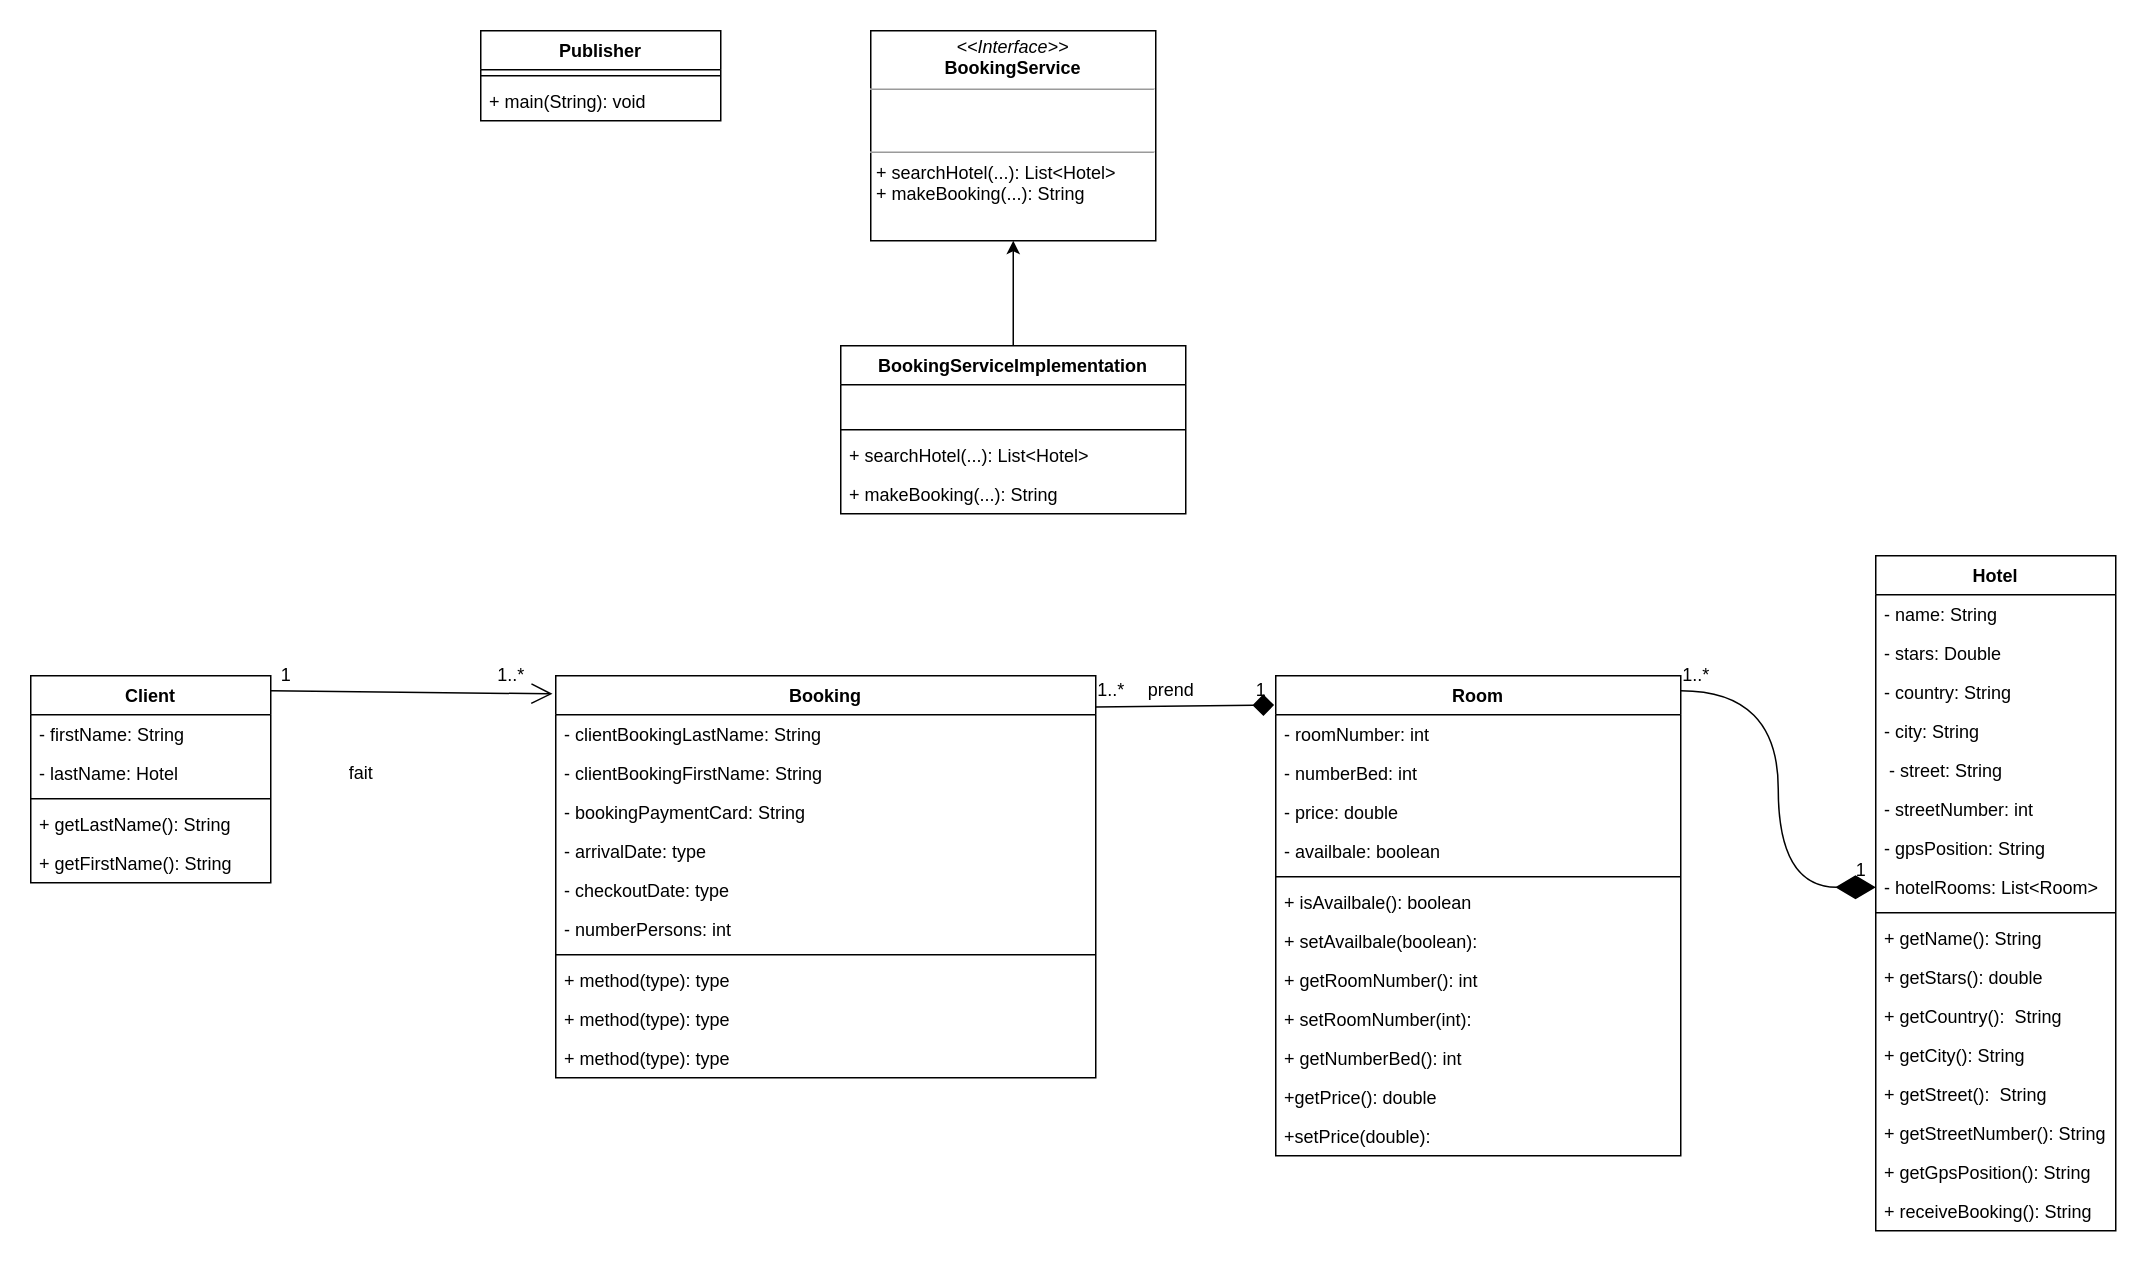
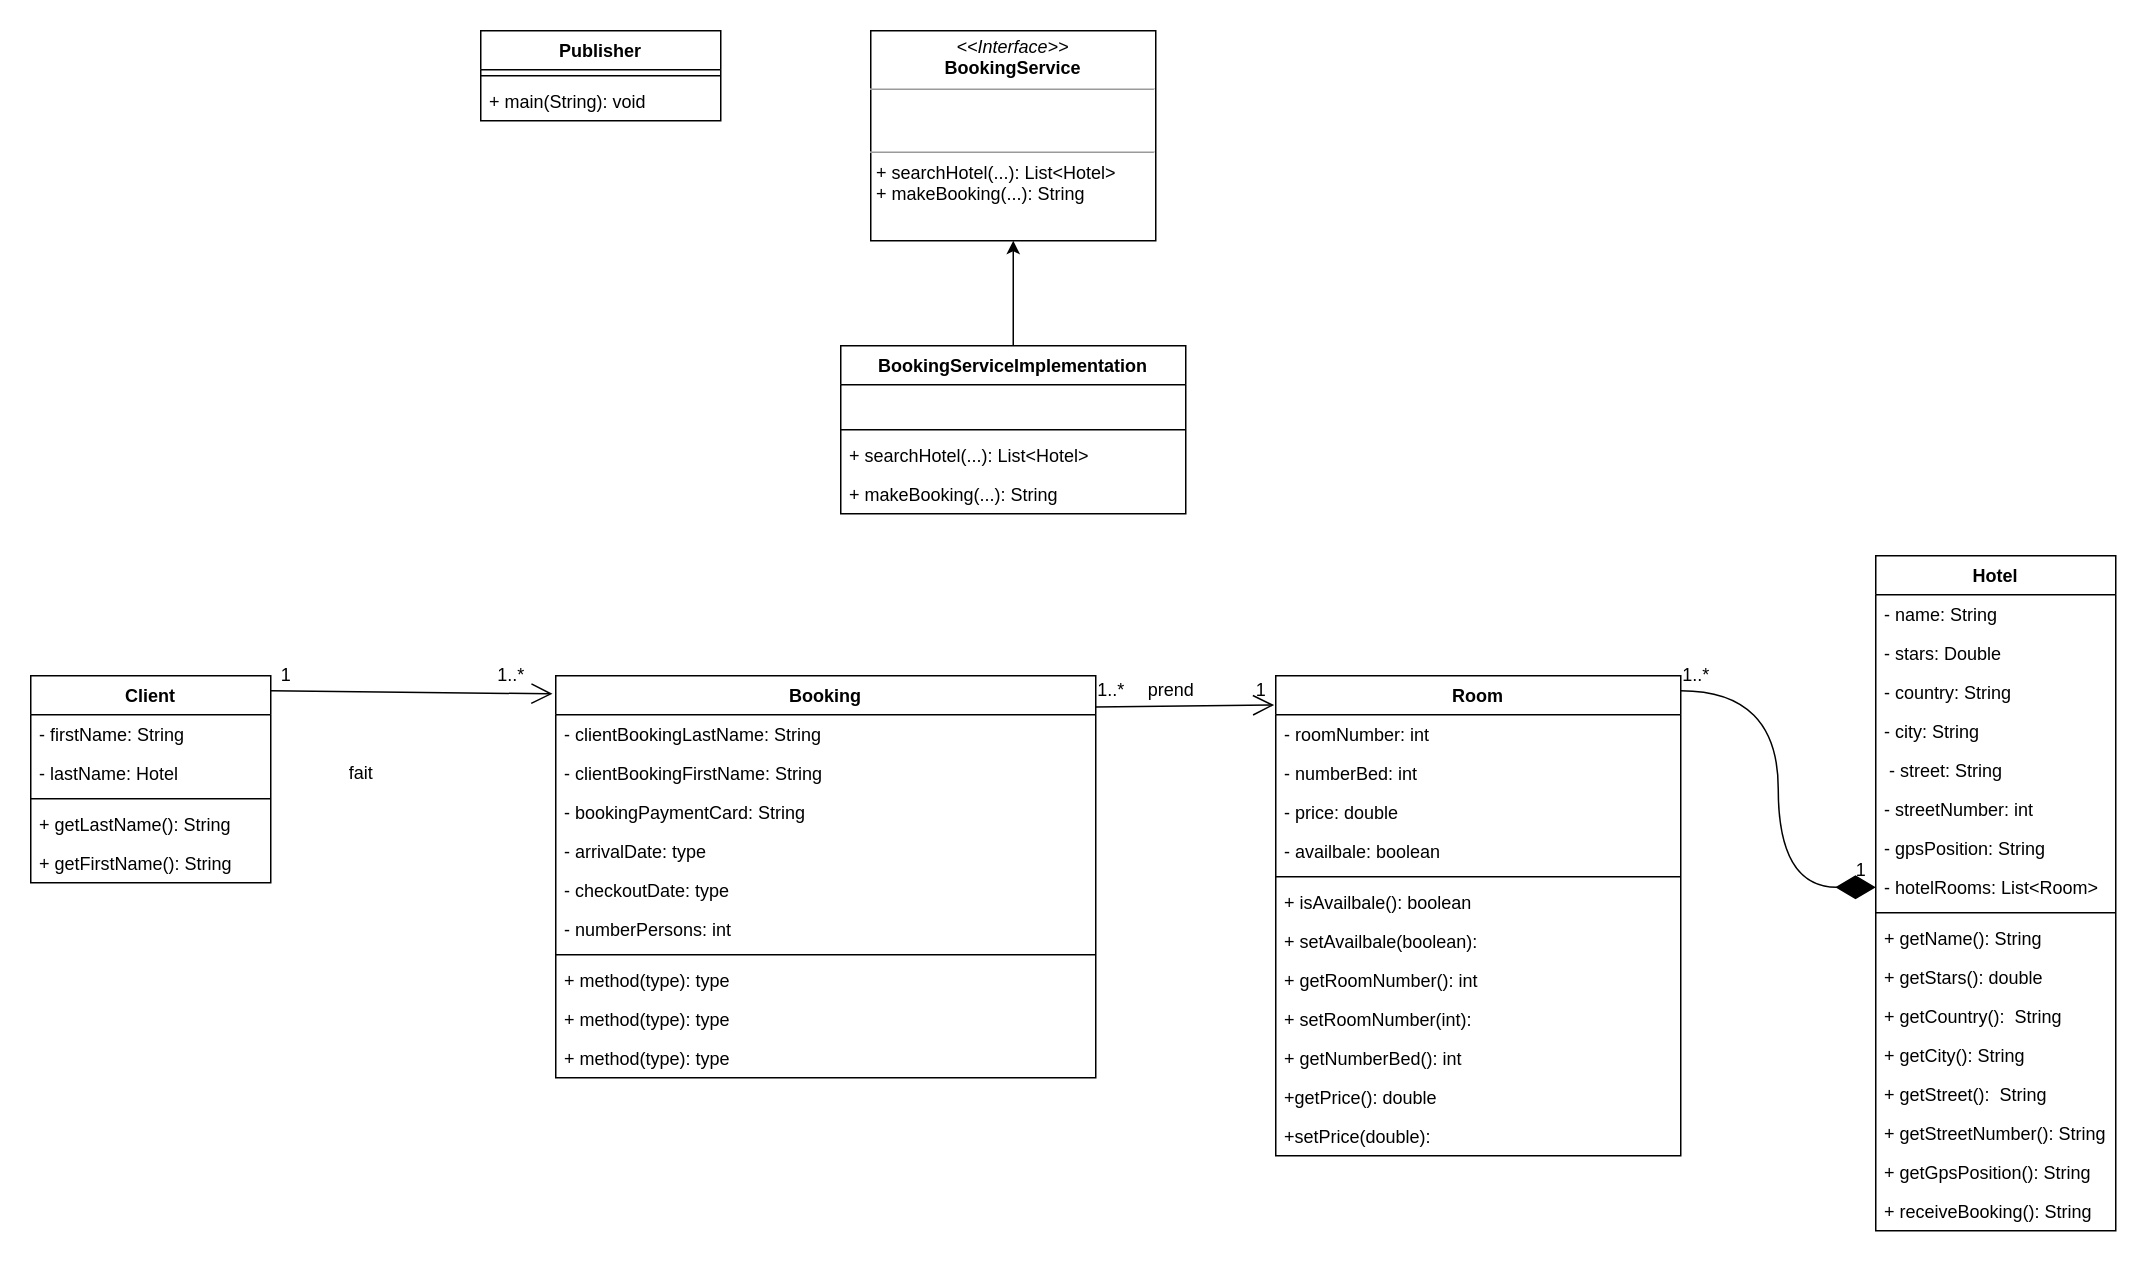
edge "Booking" -> "Room": arrowhead diamond -> open
